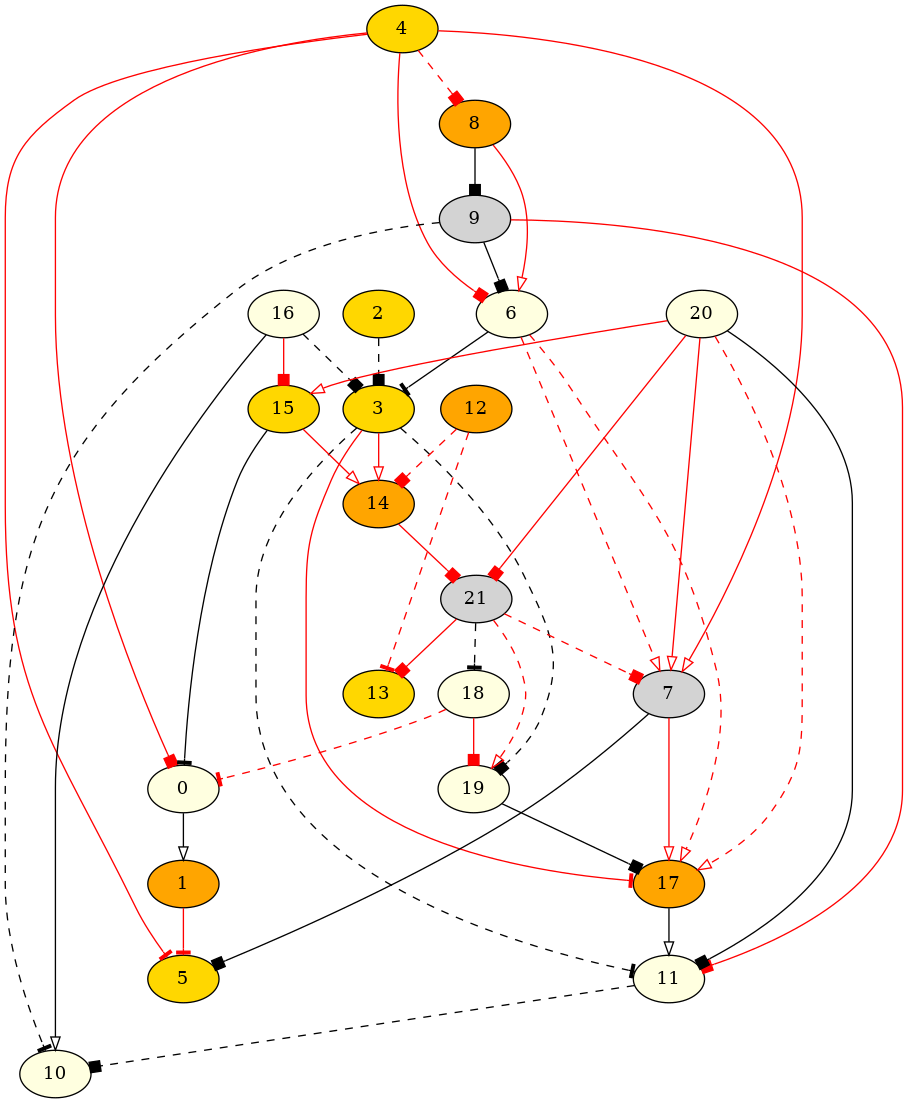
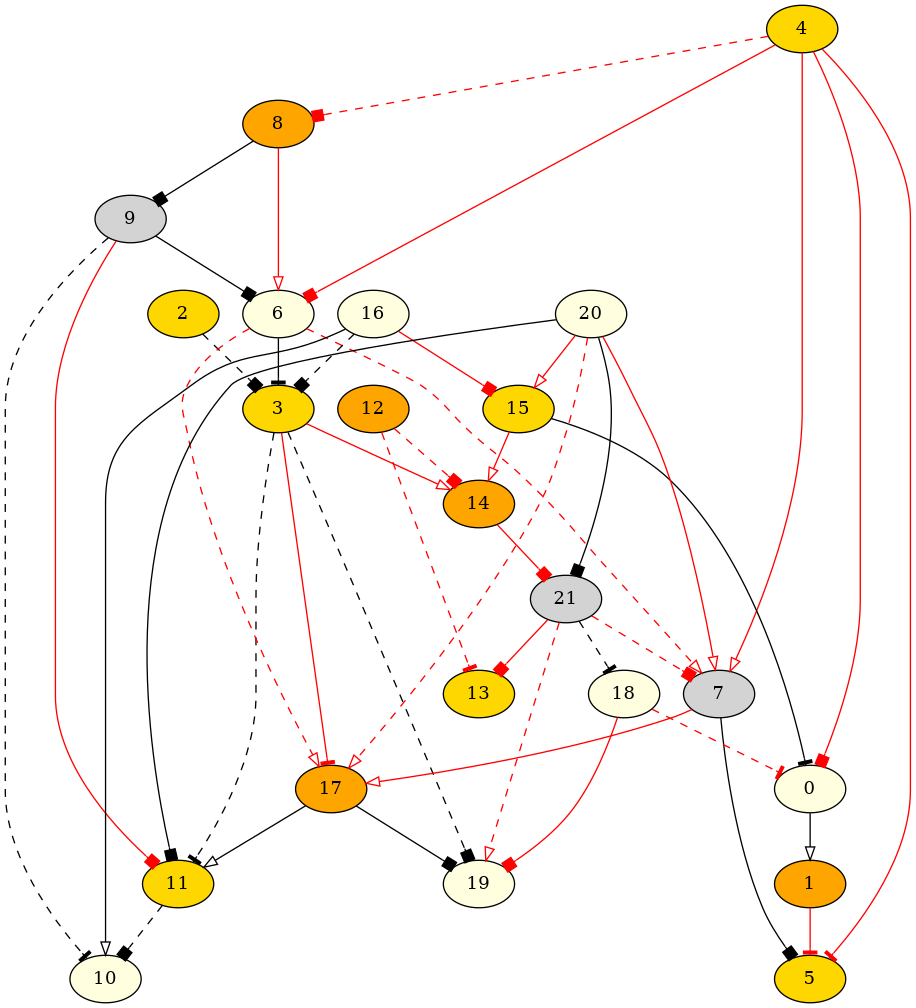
edge "20" -> "21": color red -> black
edge "19" -> "17": reversed
node "11": fillcolor lightyellow -> gold
